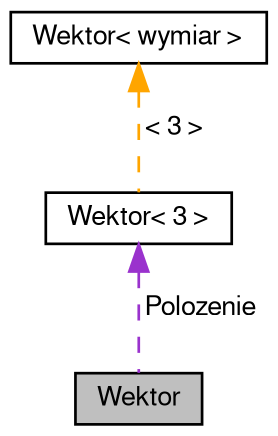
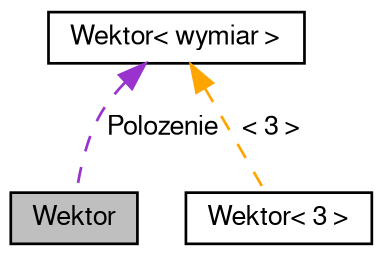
edge "Wektor" -> "Wektor< 3 >": now "Wektor" -> "Wektor< wymiar >"
